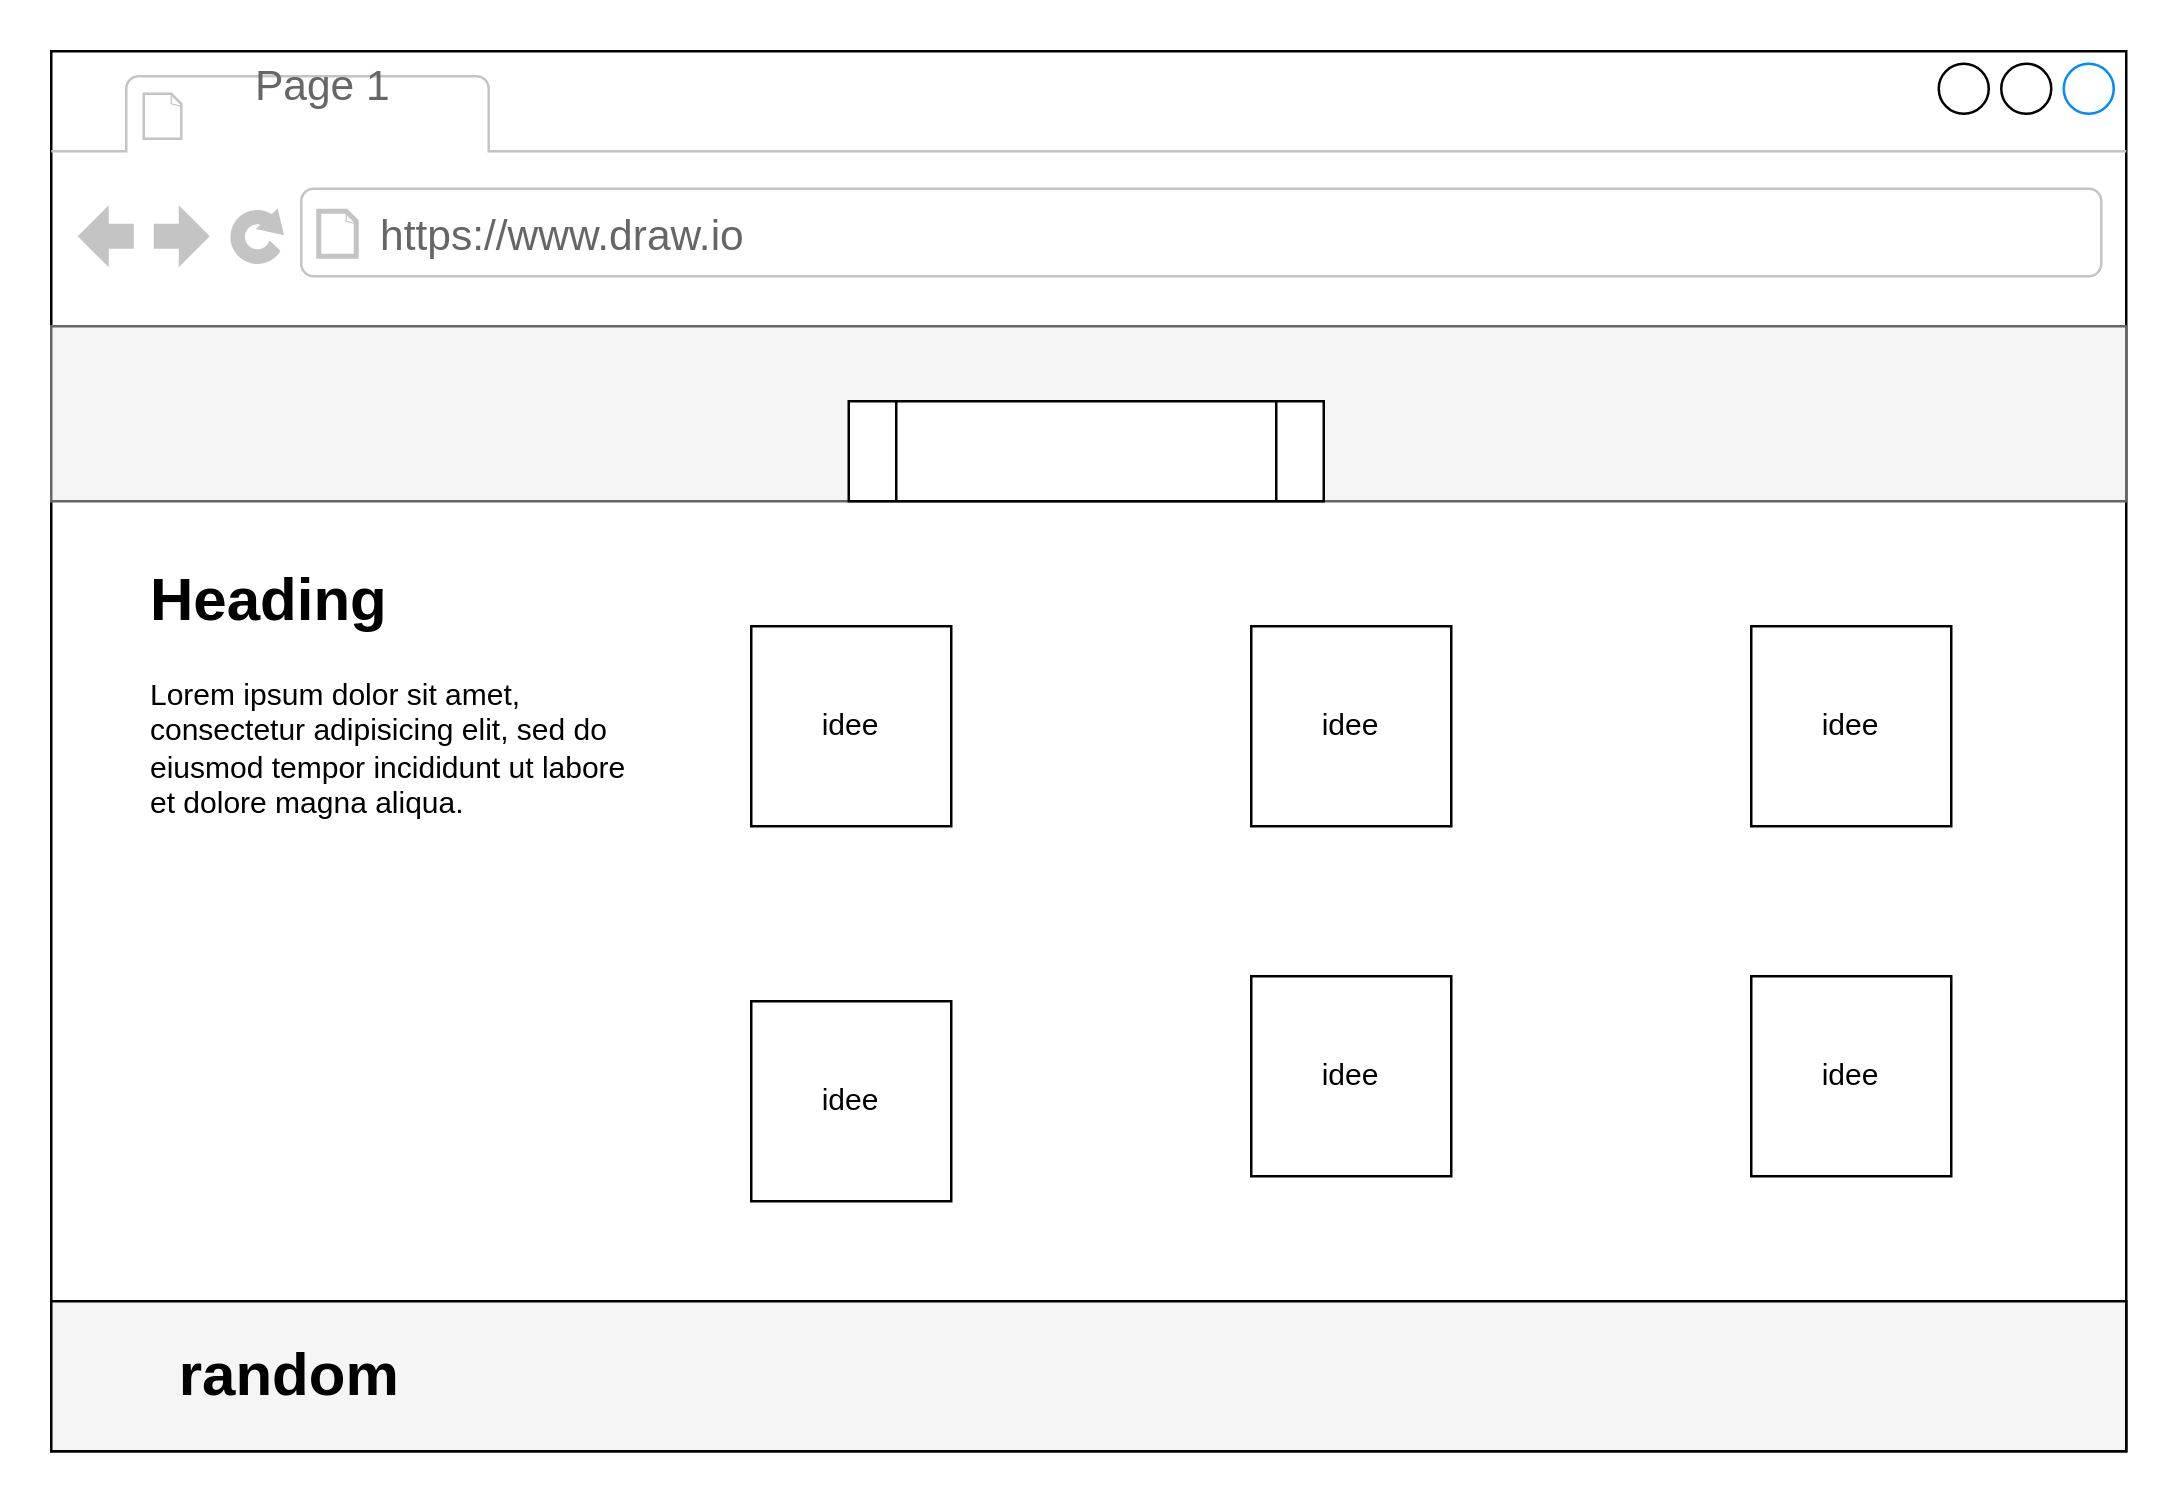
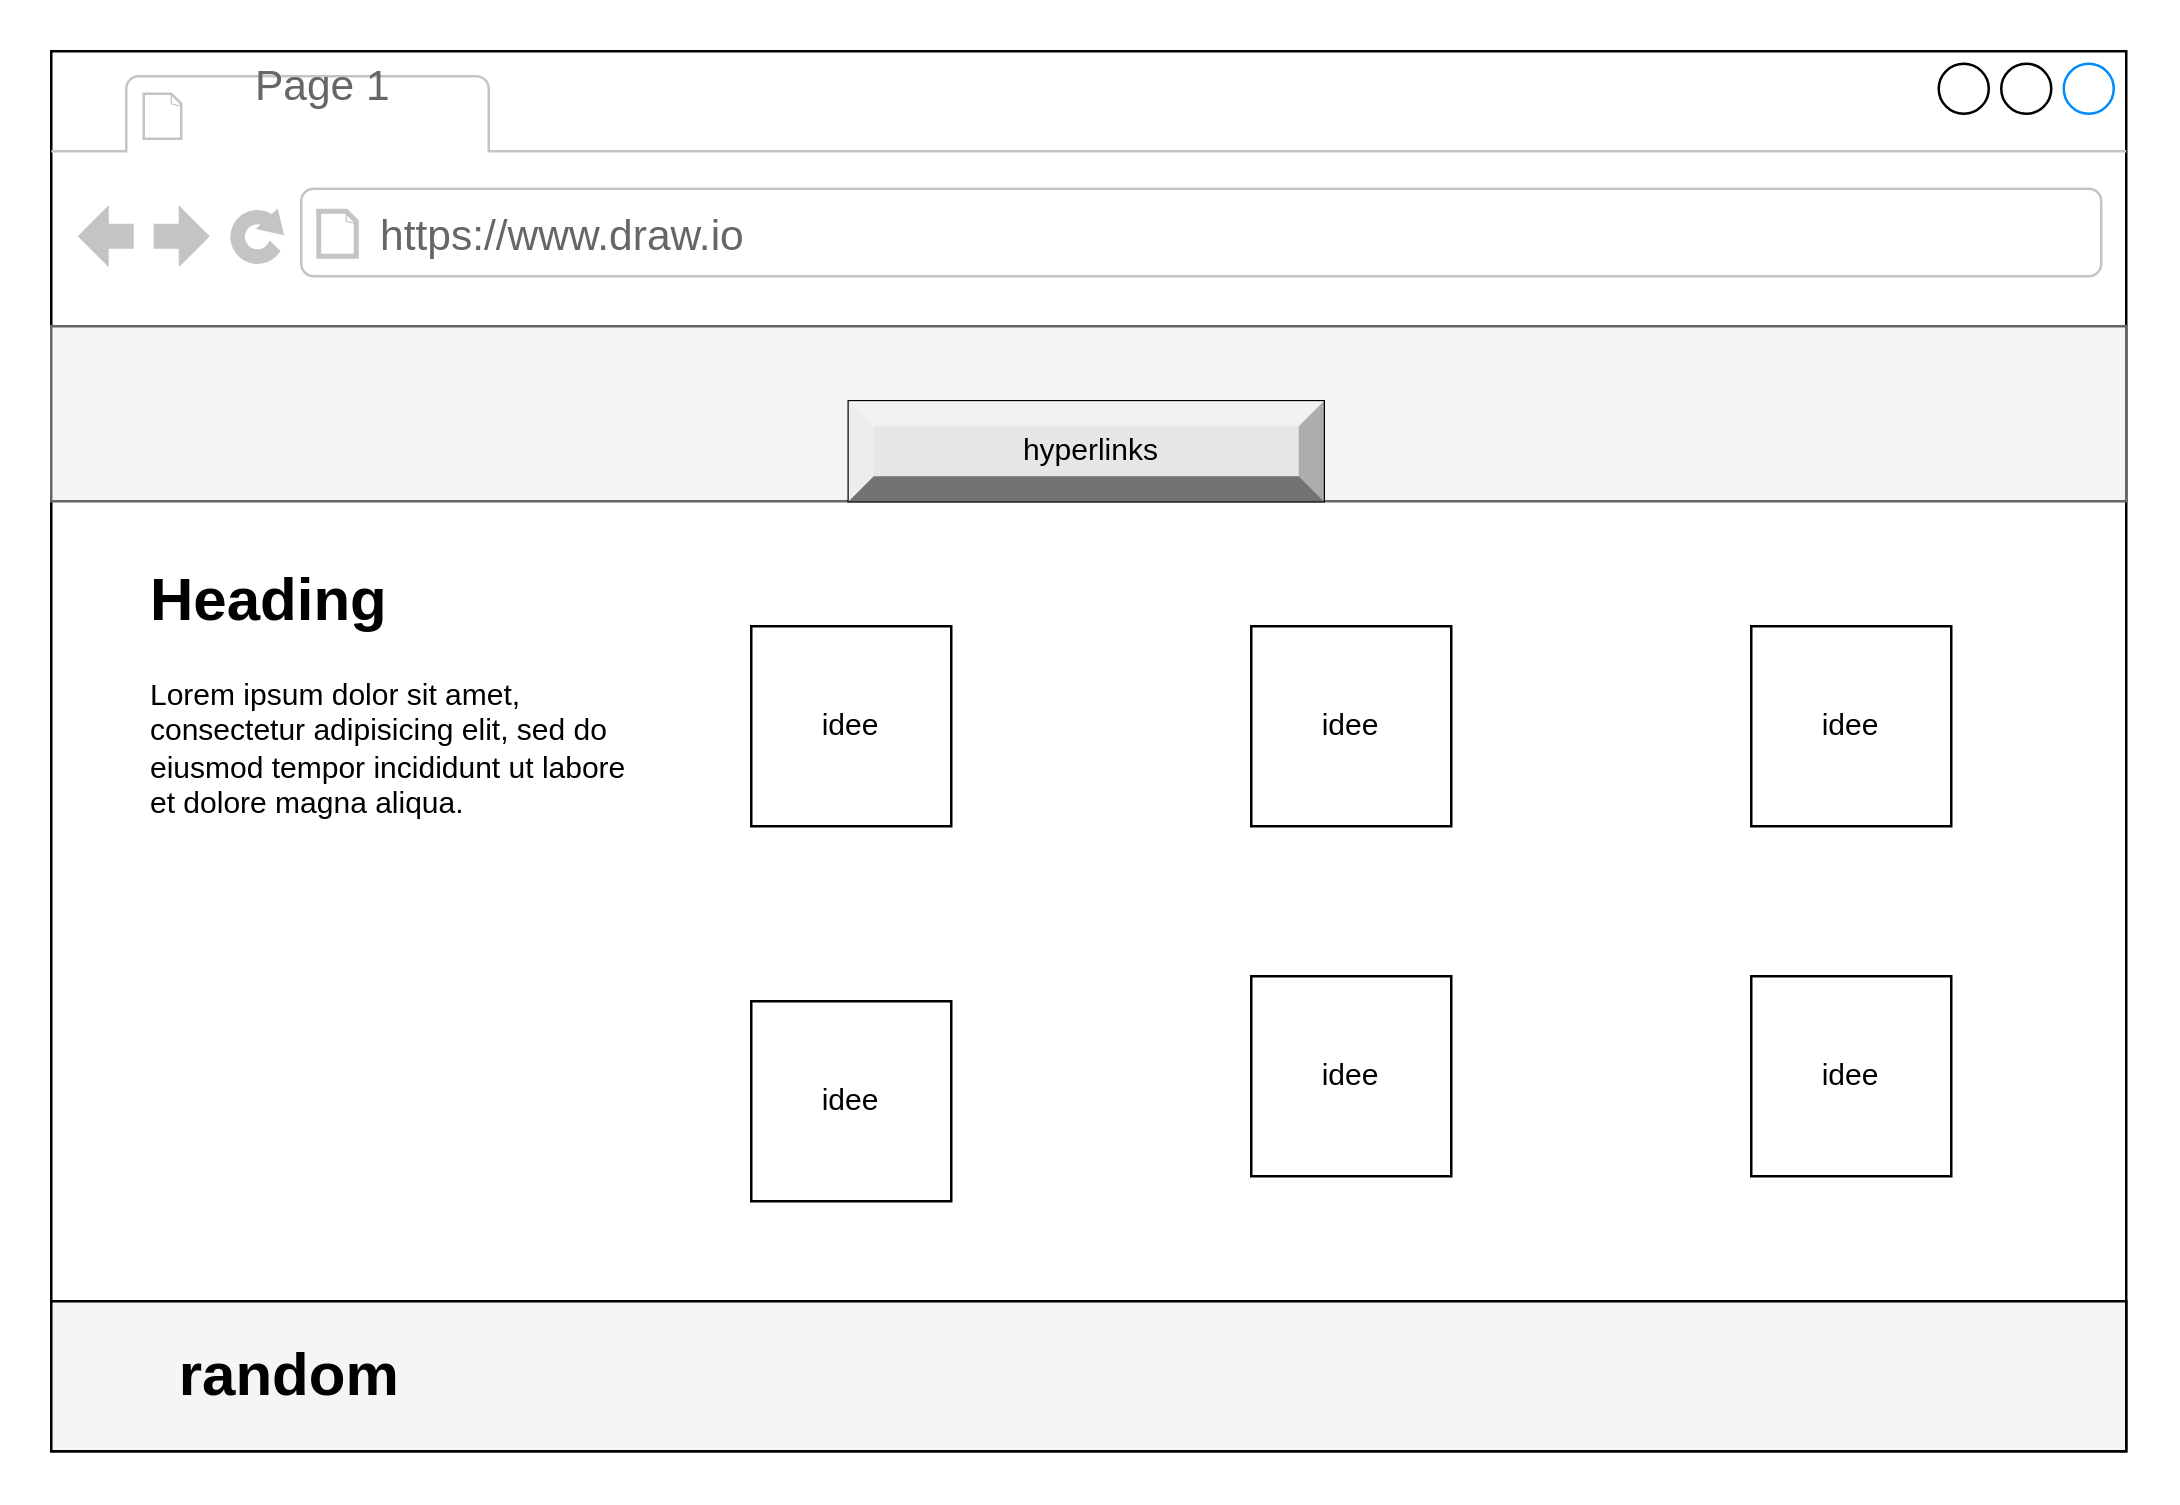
node "hyperlinks": added
